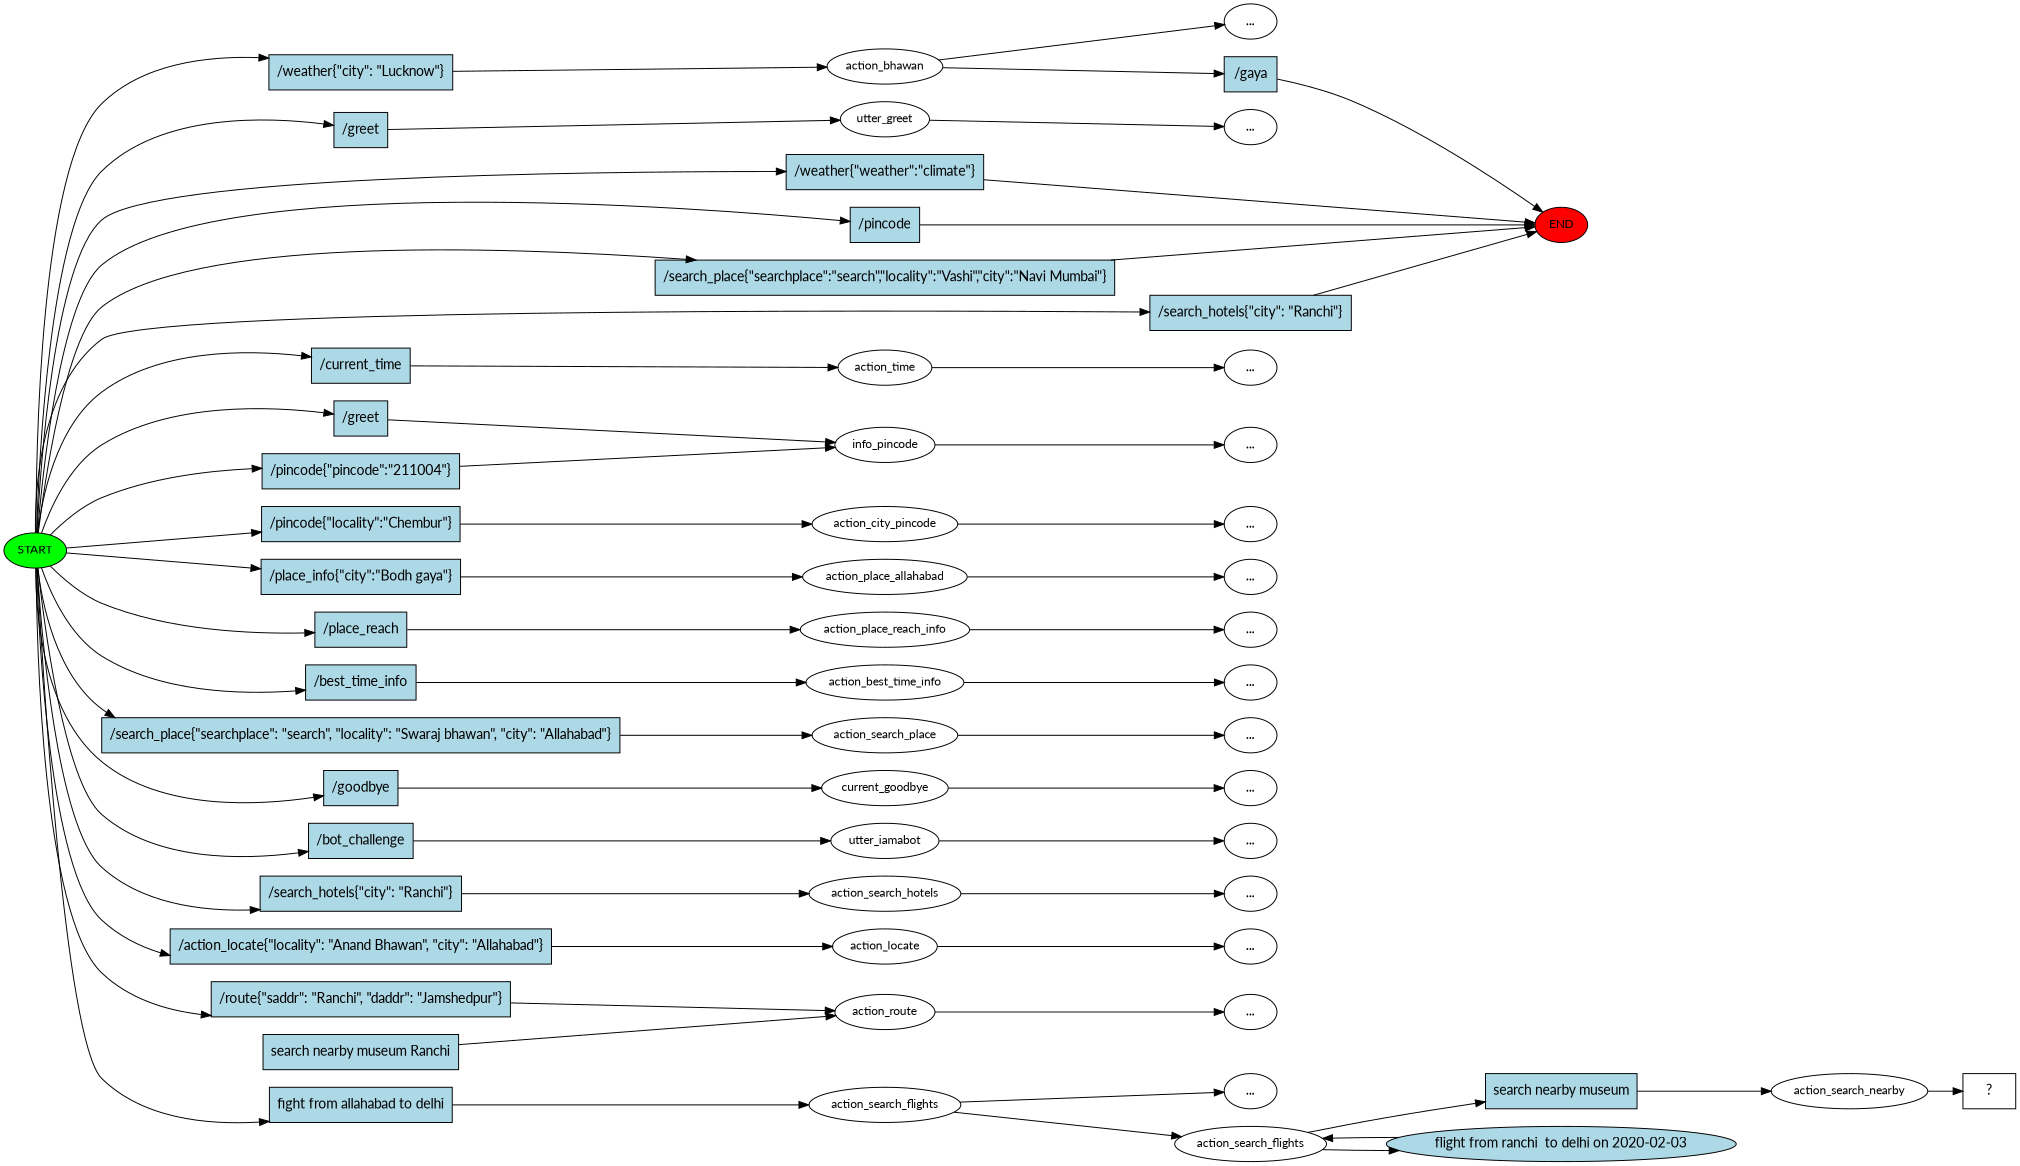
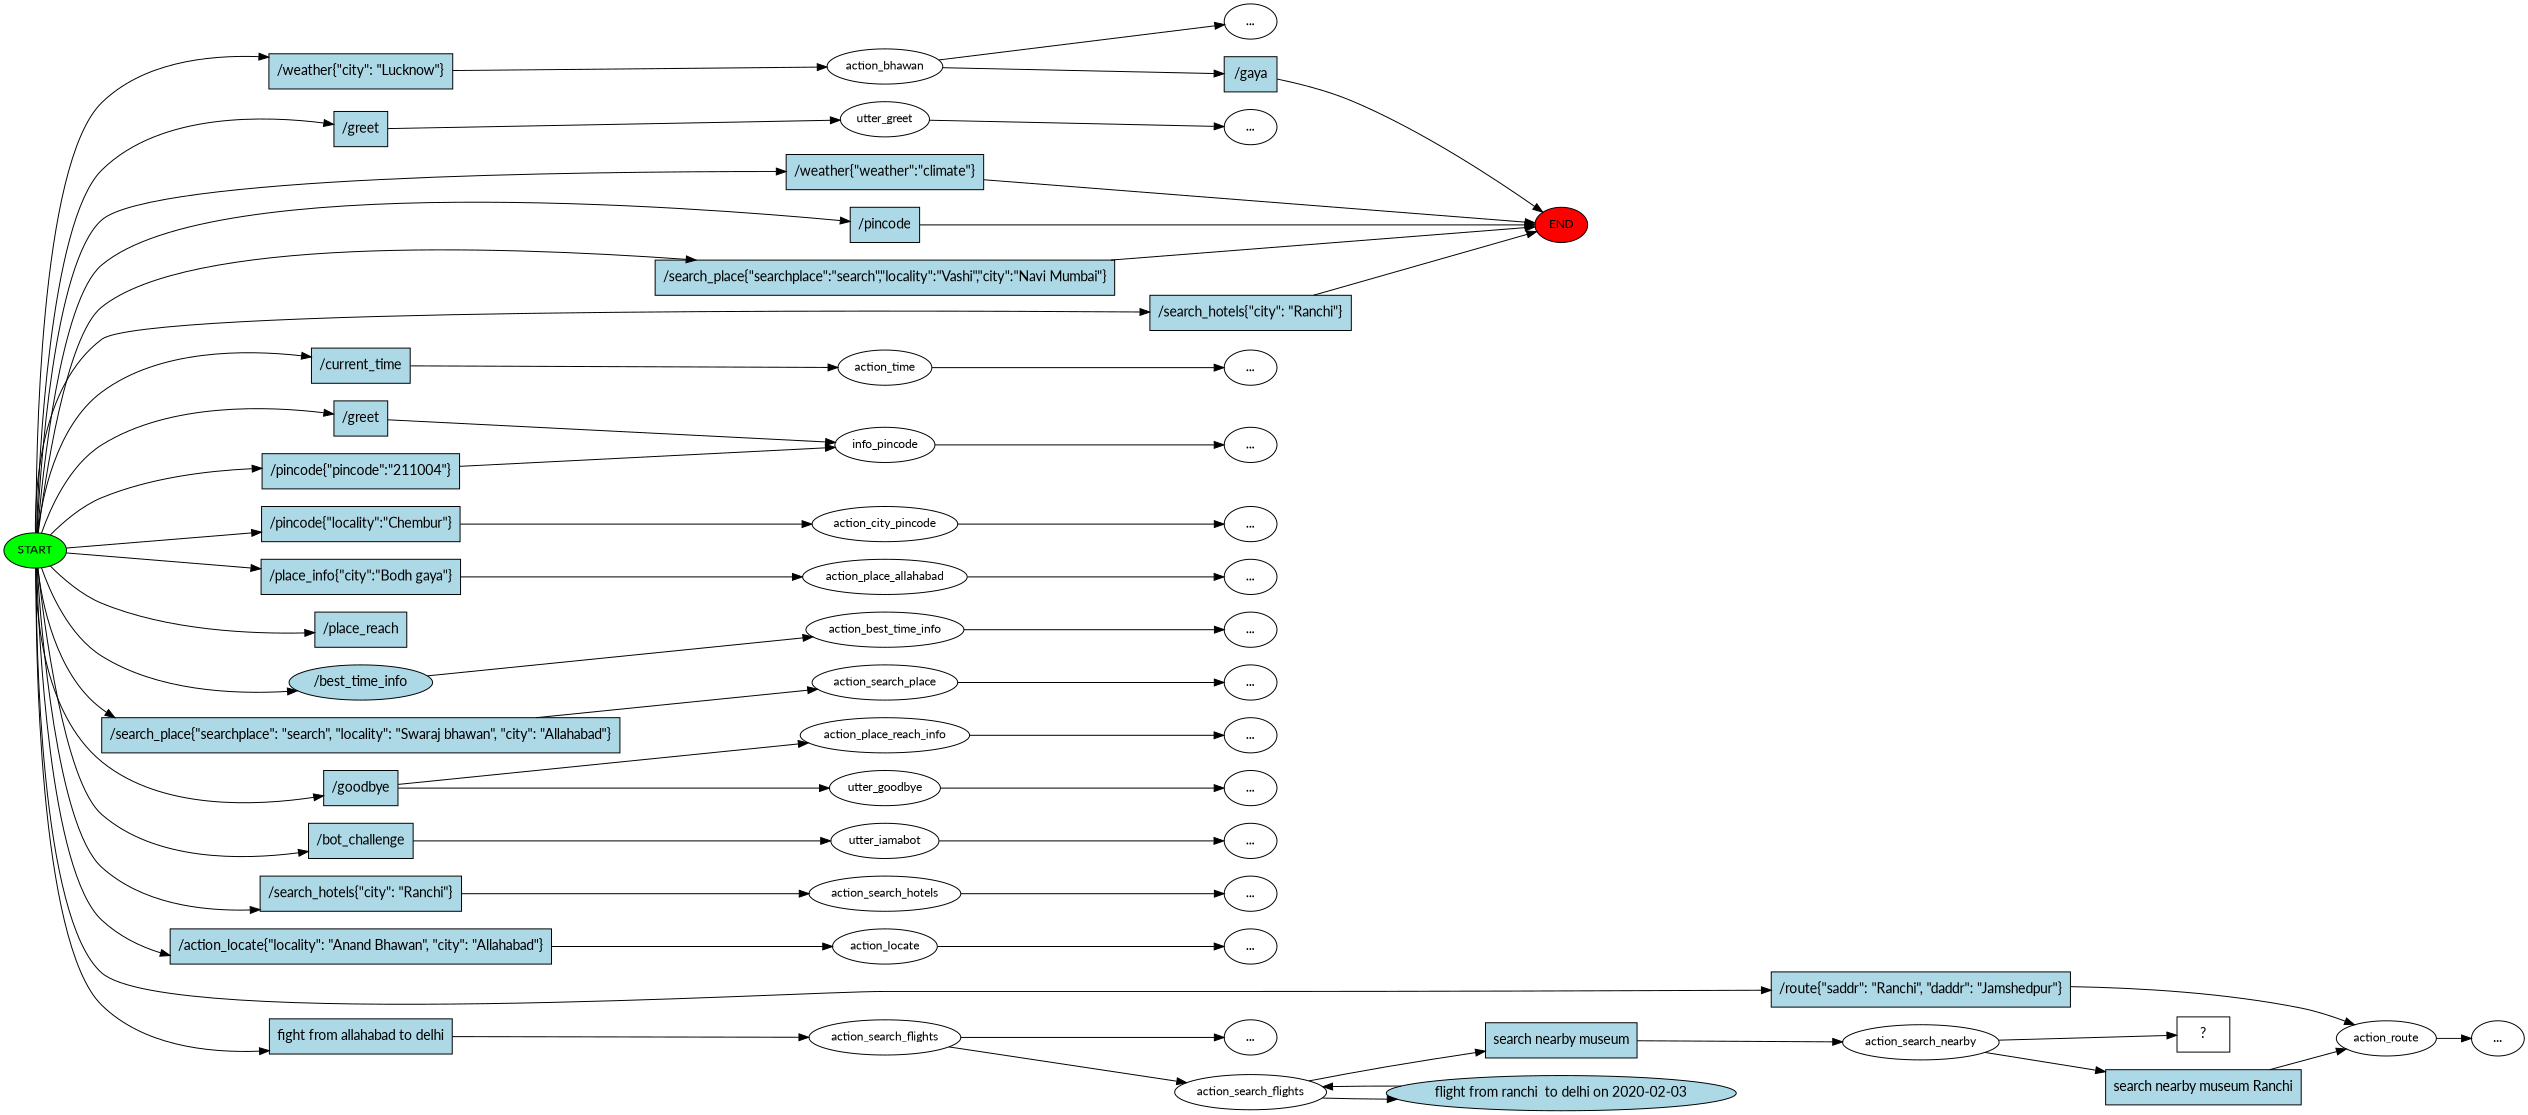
edge "/place_reach" -> "action_place_reach_info": now "/goodbye" -> "action_place_reach_info"
node "/best_time_info": shape box -> ellipse
node "current_goodbye": label "current_goodbye" -> "utter_goodbye"
edge "action_search_nearby" -> "search nearby museum Ranchi": added
